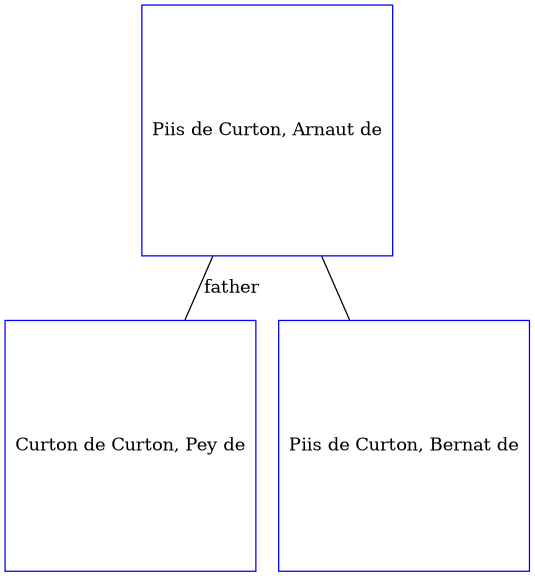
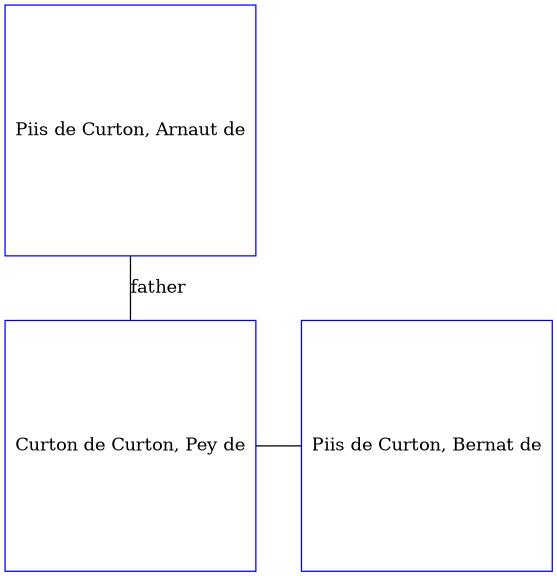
edge "Piis de Curton, Arnaut de" -- "Piis de Curton, Bernat de": now "Curton de Curton, Pey de" -- "Piis de Curton, Bernat de"
